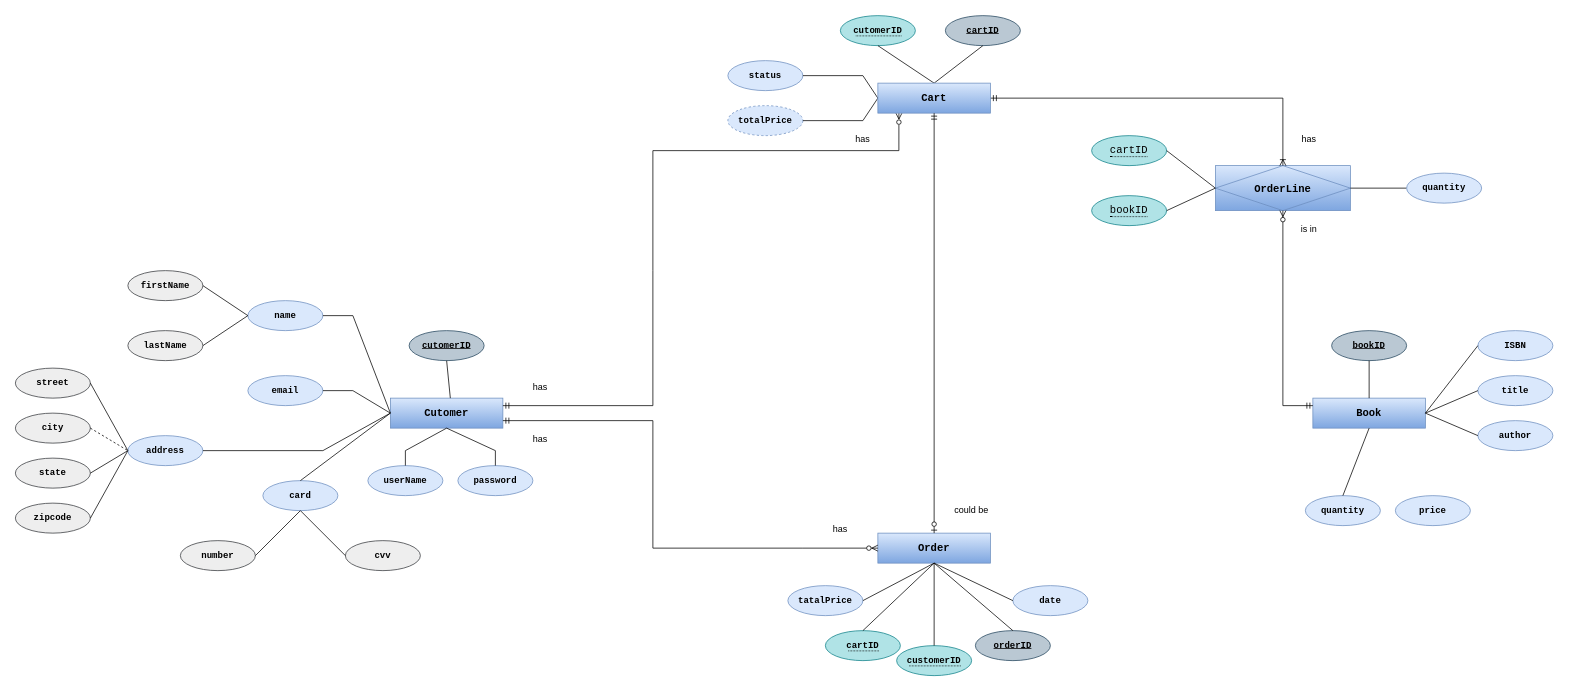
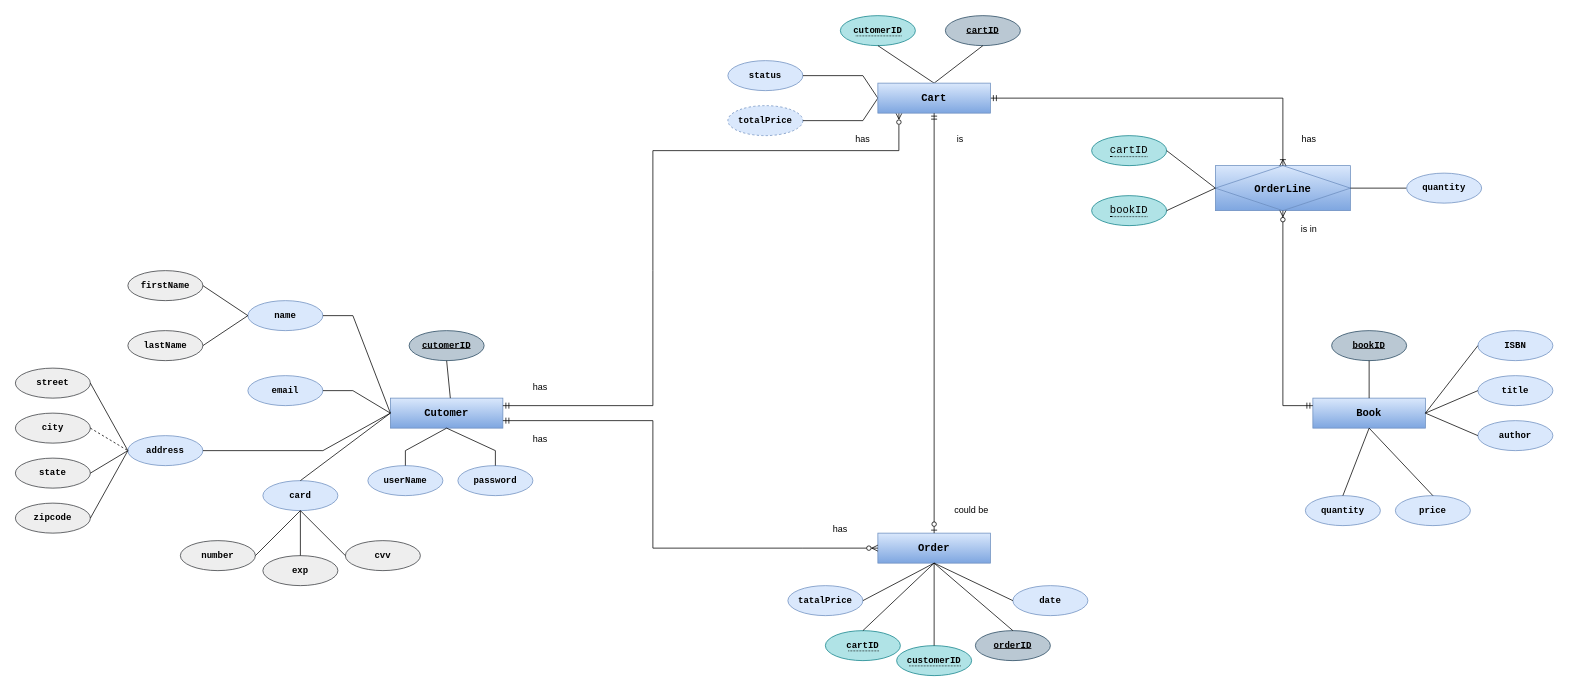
node "is": added
edge "Book" -- "price": added
edge "card" -- "exp": added
node "exp": added
